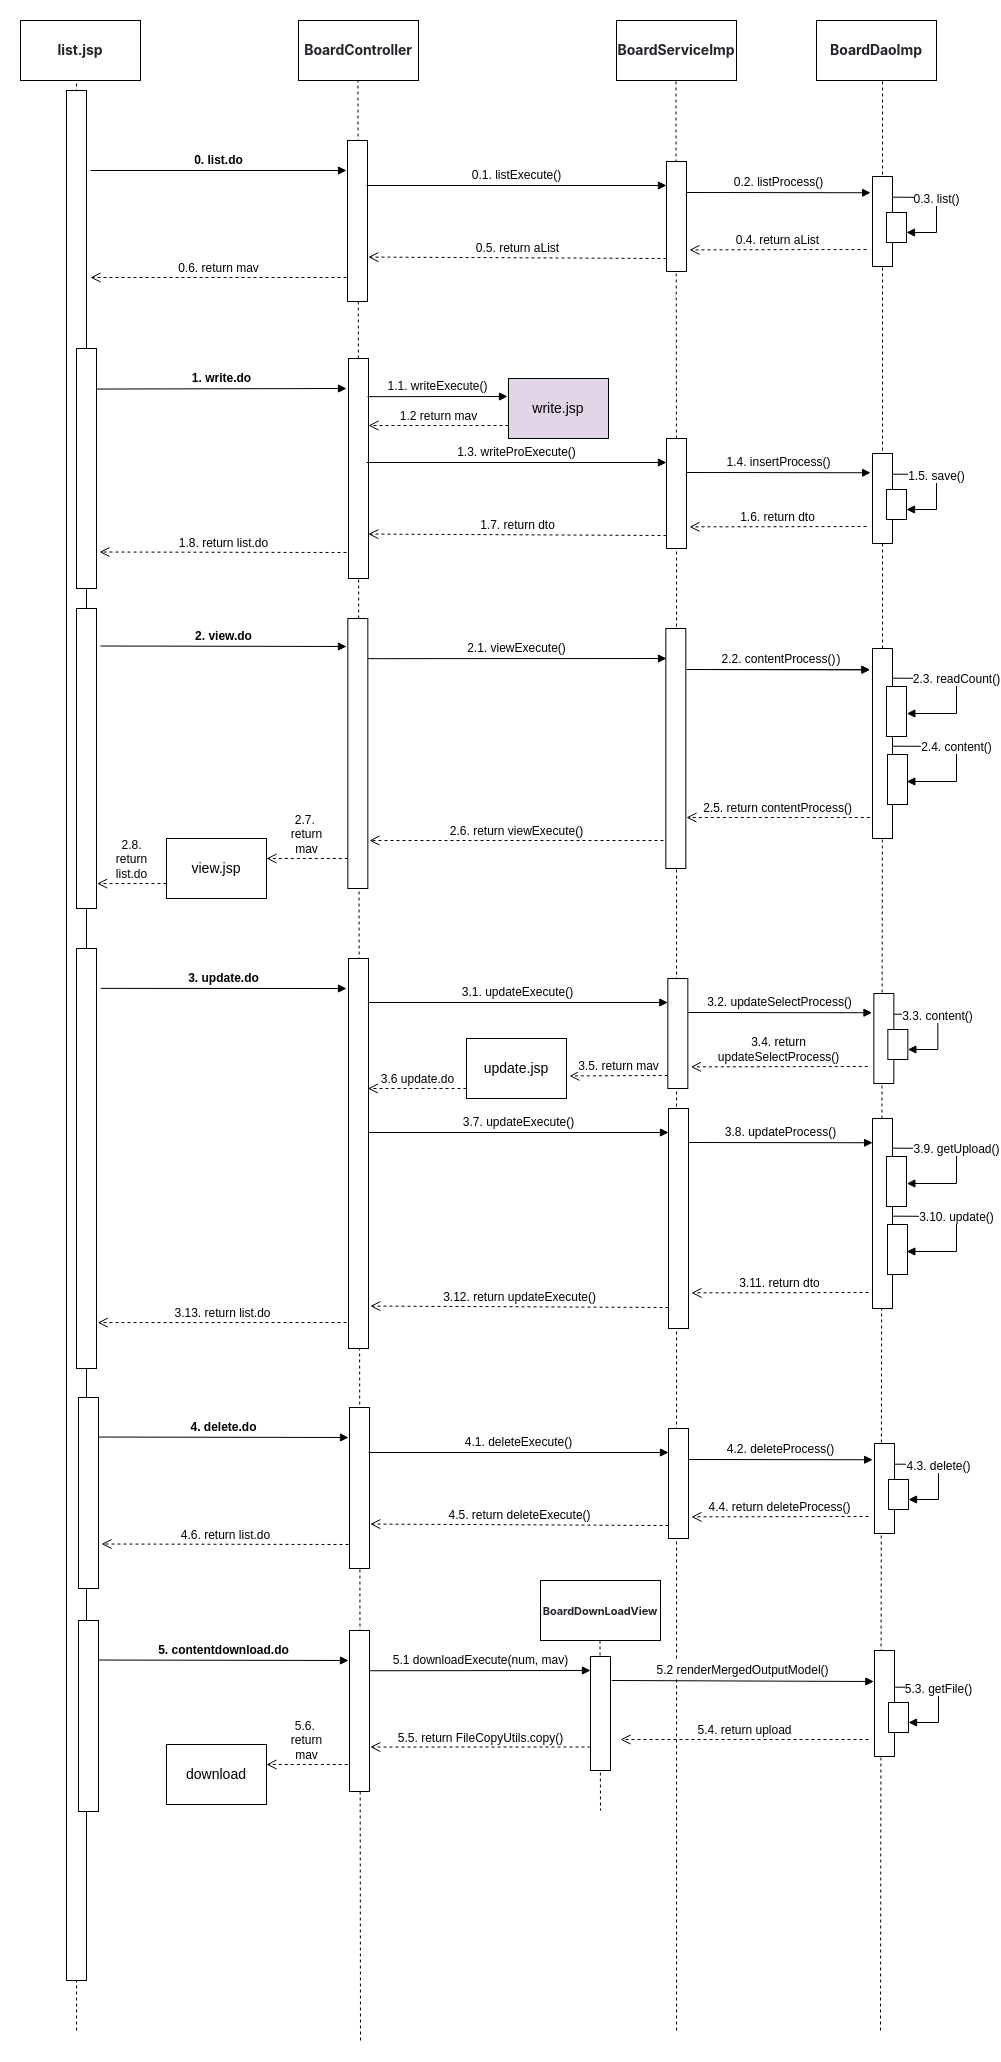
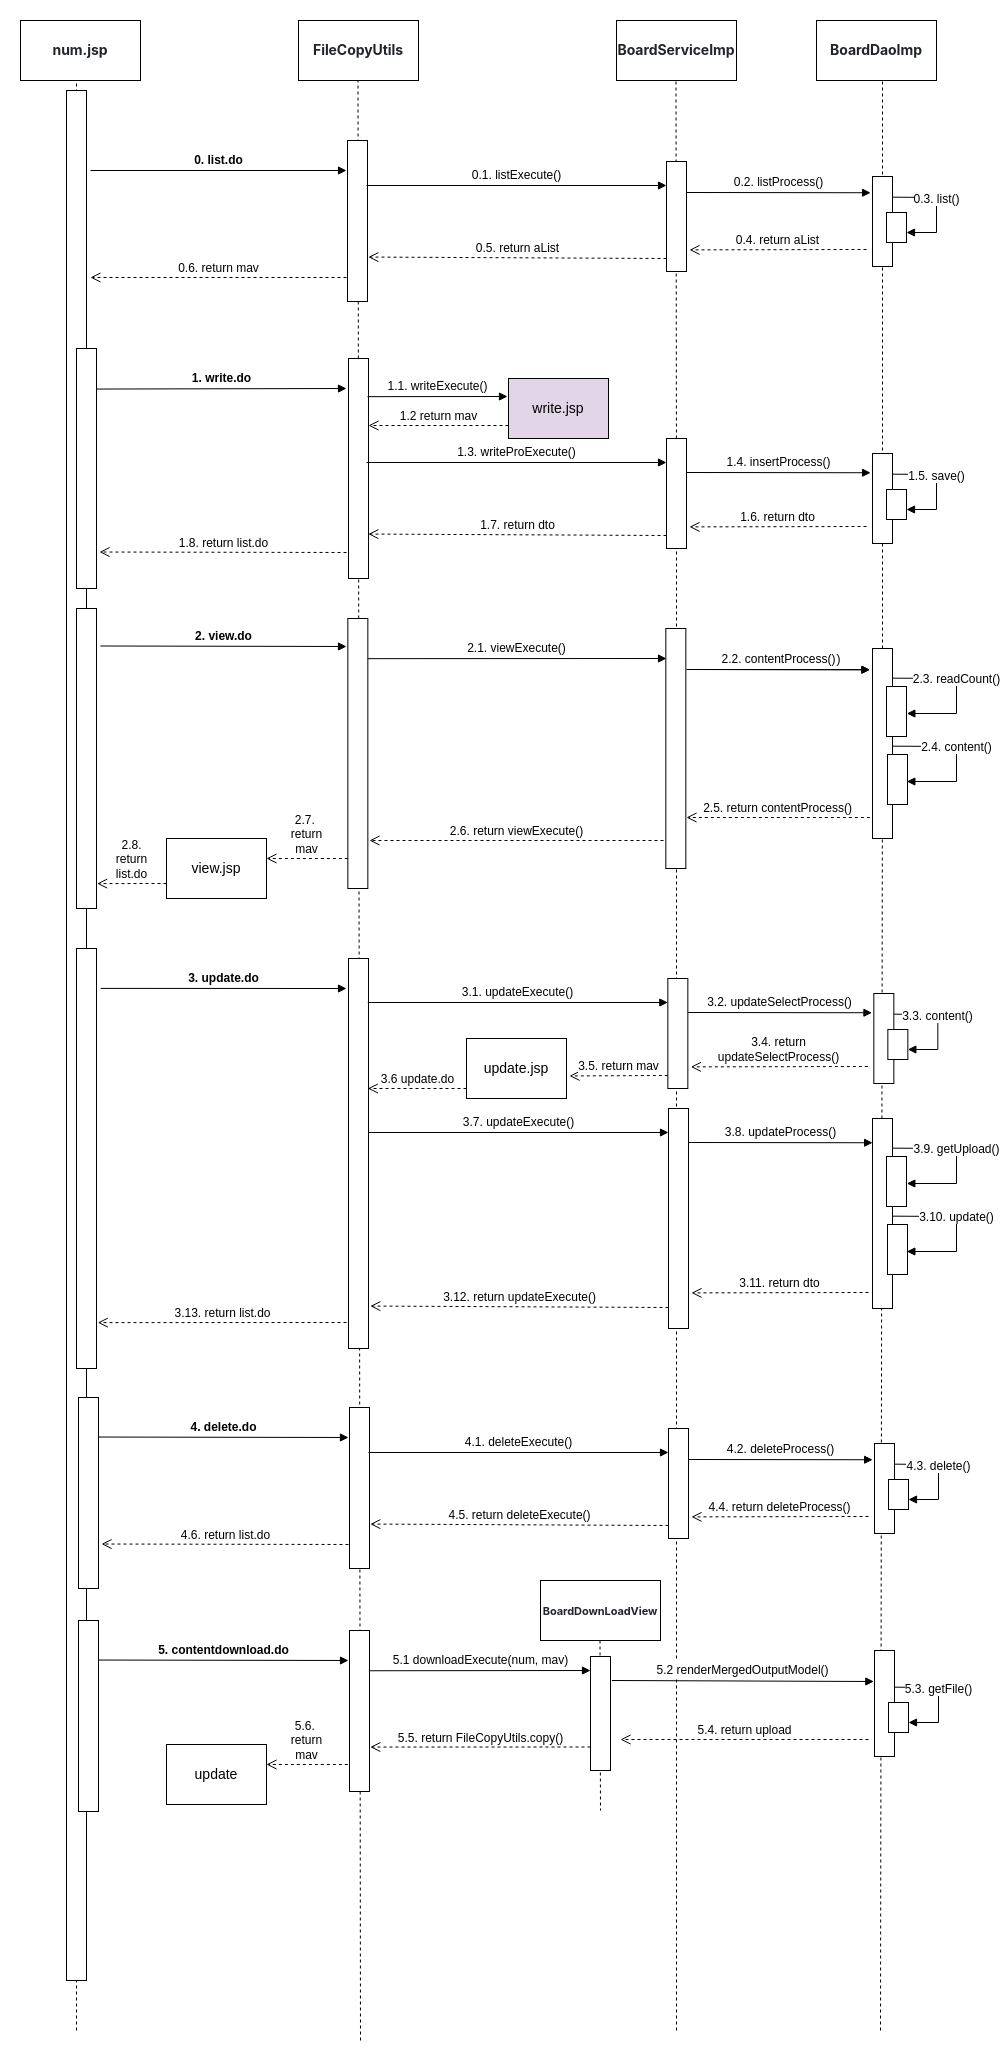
node "list.jsp": label "list.jsp" -> "num.jsp"
node "BoardController": label "BoardController" -> "FileCopyUtils"
node "download": label "download" -> "update"
